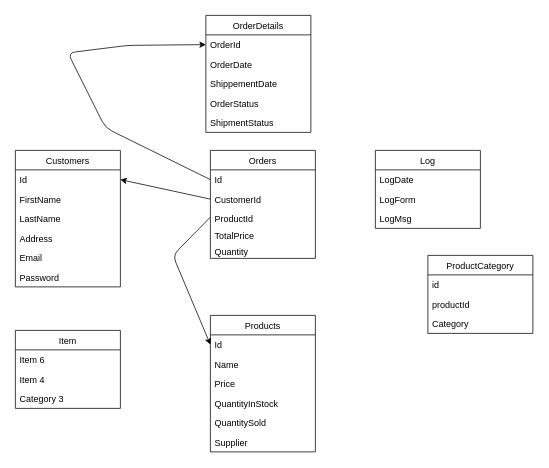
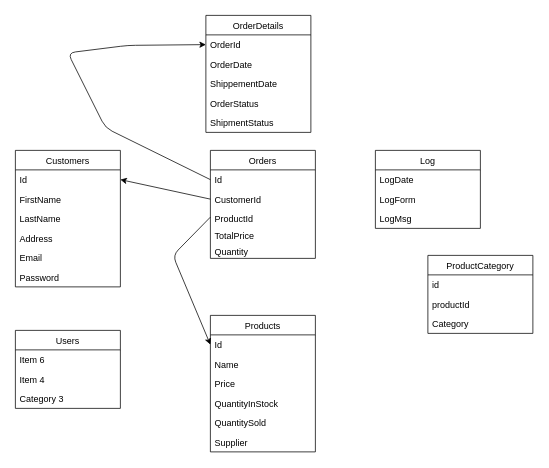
node "Item": label "Item" -> "Users"
